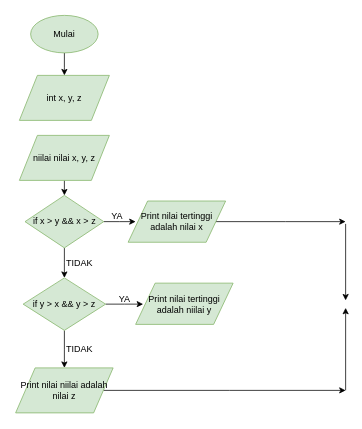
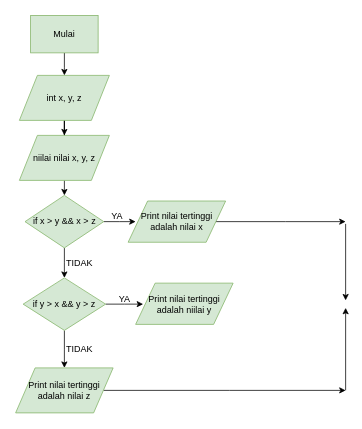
node "Mulai": shape ellipse -> rectangle
edge "int x, y, z" -> "niilai nilai x, y, z": added
node "Print nilai niilai adalah nilai z": label "Print nilai niilai adalah nilai z" -> "Print nilai tertinggi adalah nilai z"
